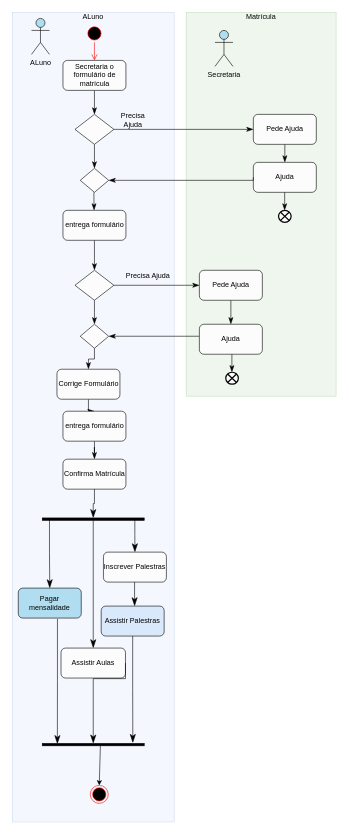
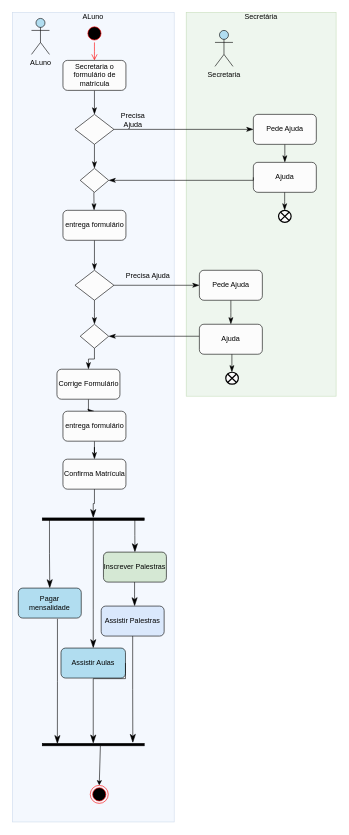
node "Matrícula": label "Matrícula" -> "Secretária"
node "Inscrever Palestras": fillcolor #fcfcfc -> #d5e8d4
node "Assistir Aulas": fillcolor #fcfcfc -> #b1ddf0
